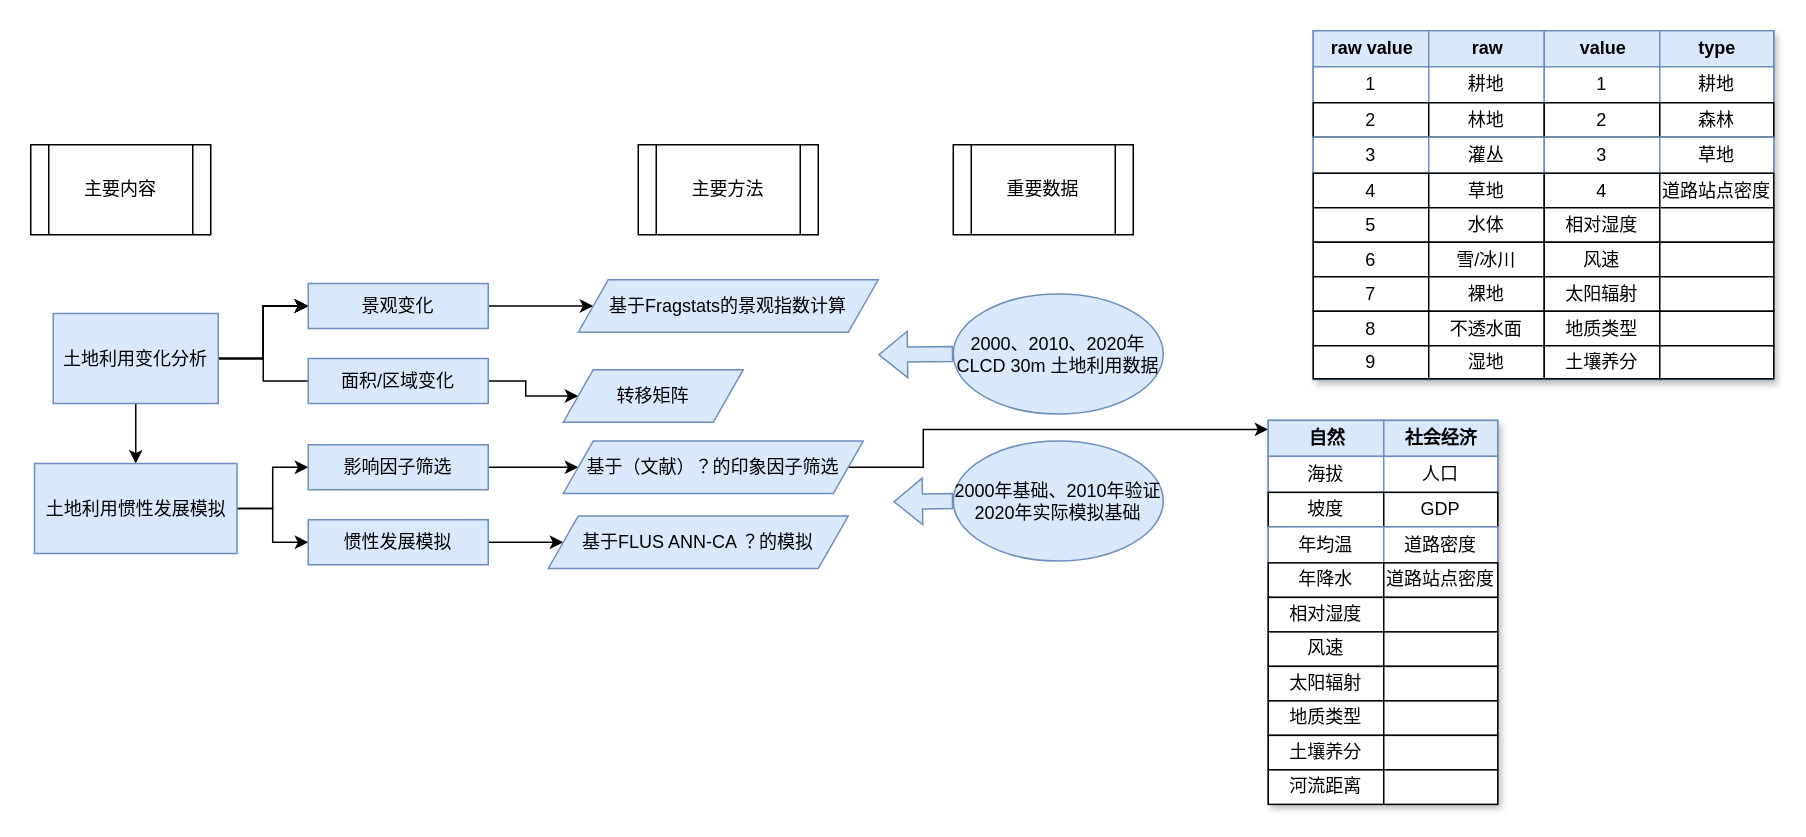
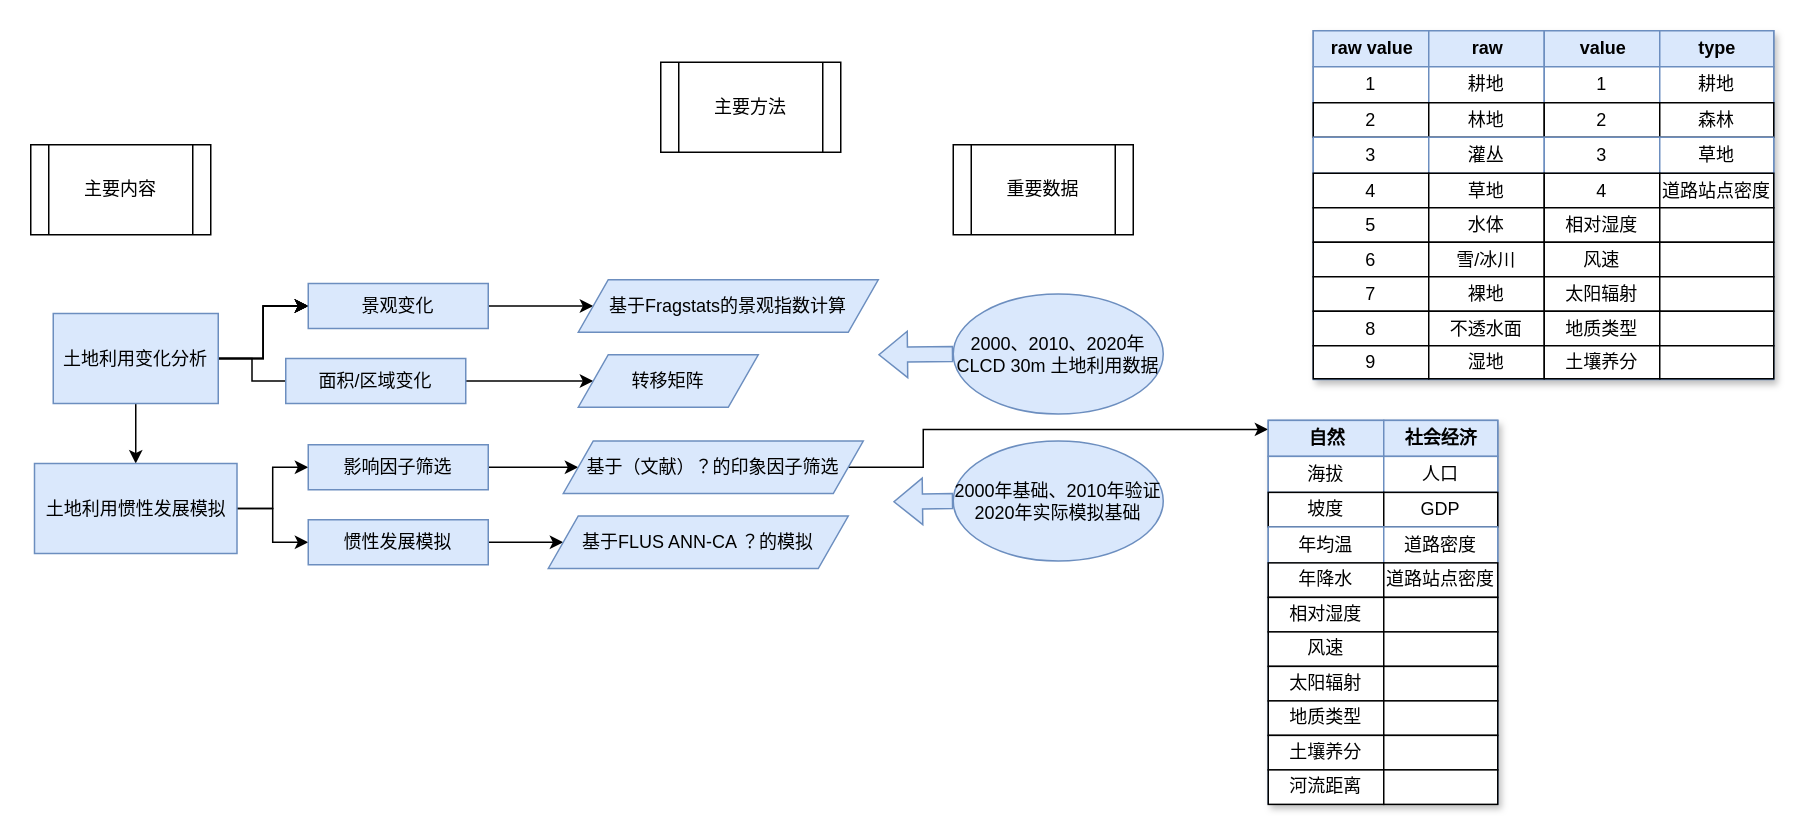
node "主要方法": moved (728, 190) -> (751, 107)
node "面积/区域变化": moved (398, 381) -> (376, 381)
node "转移矩阵": moved (653, 396) -> (668, 381)
